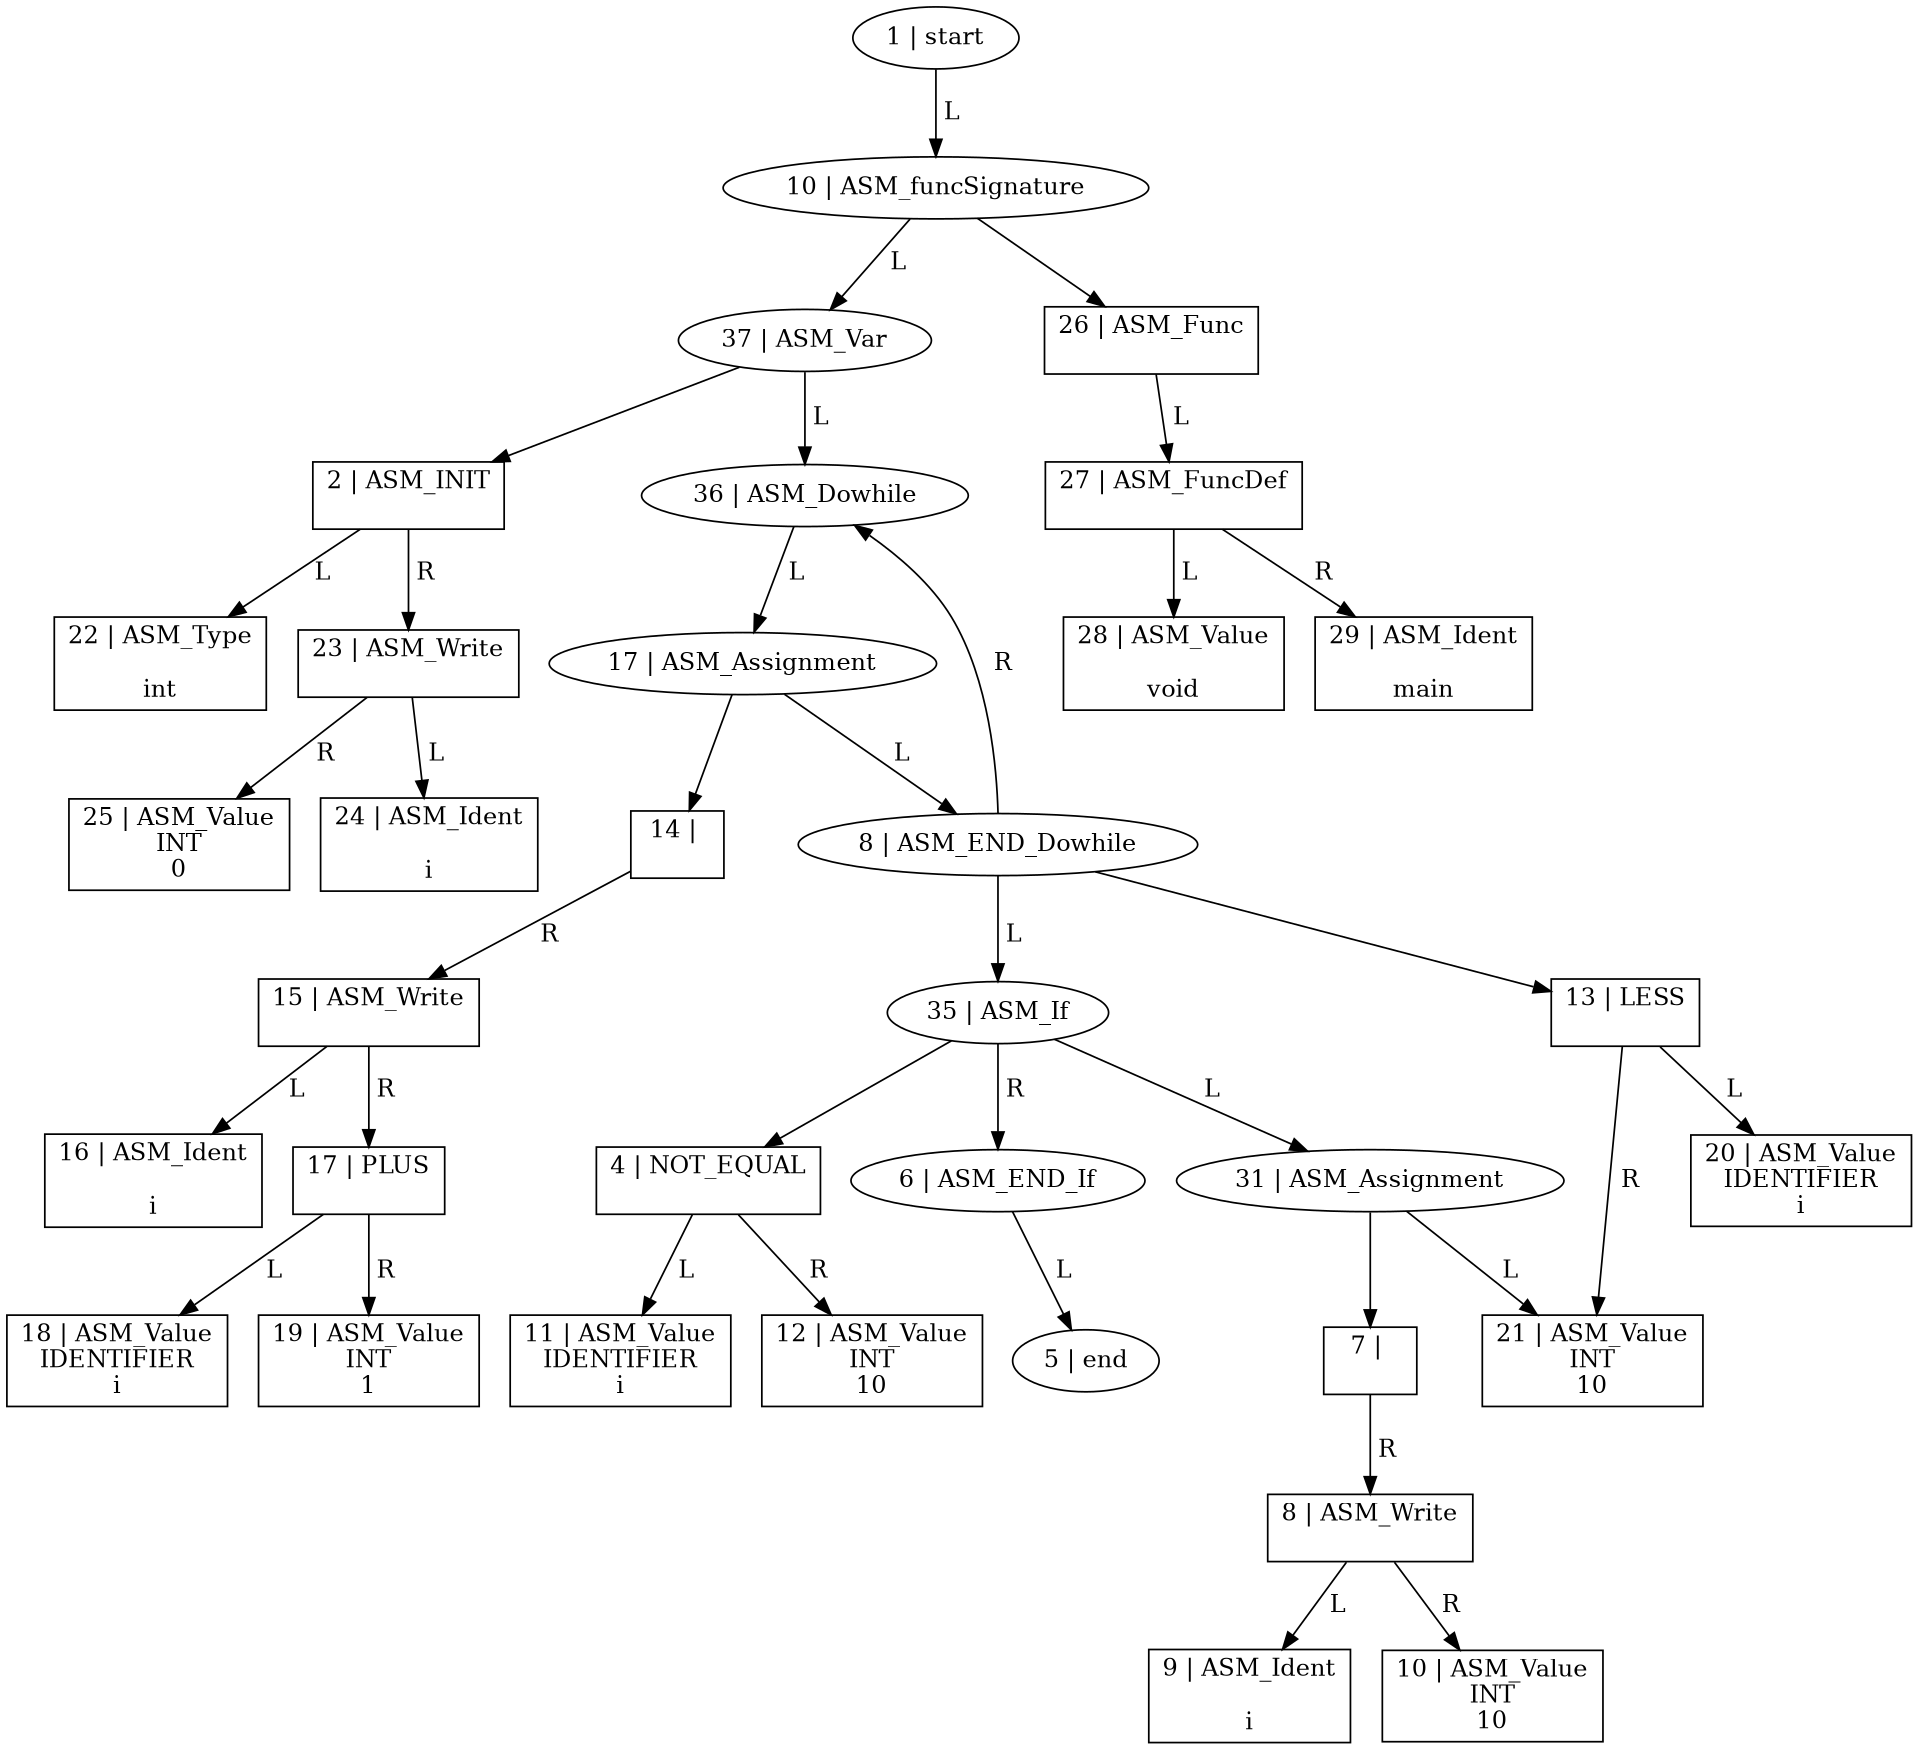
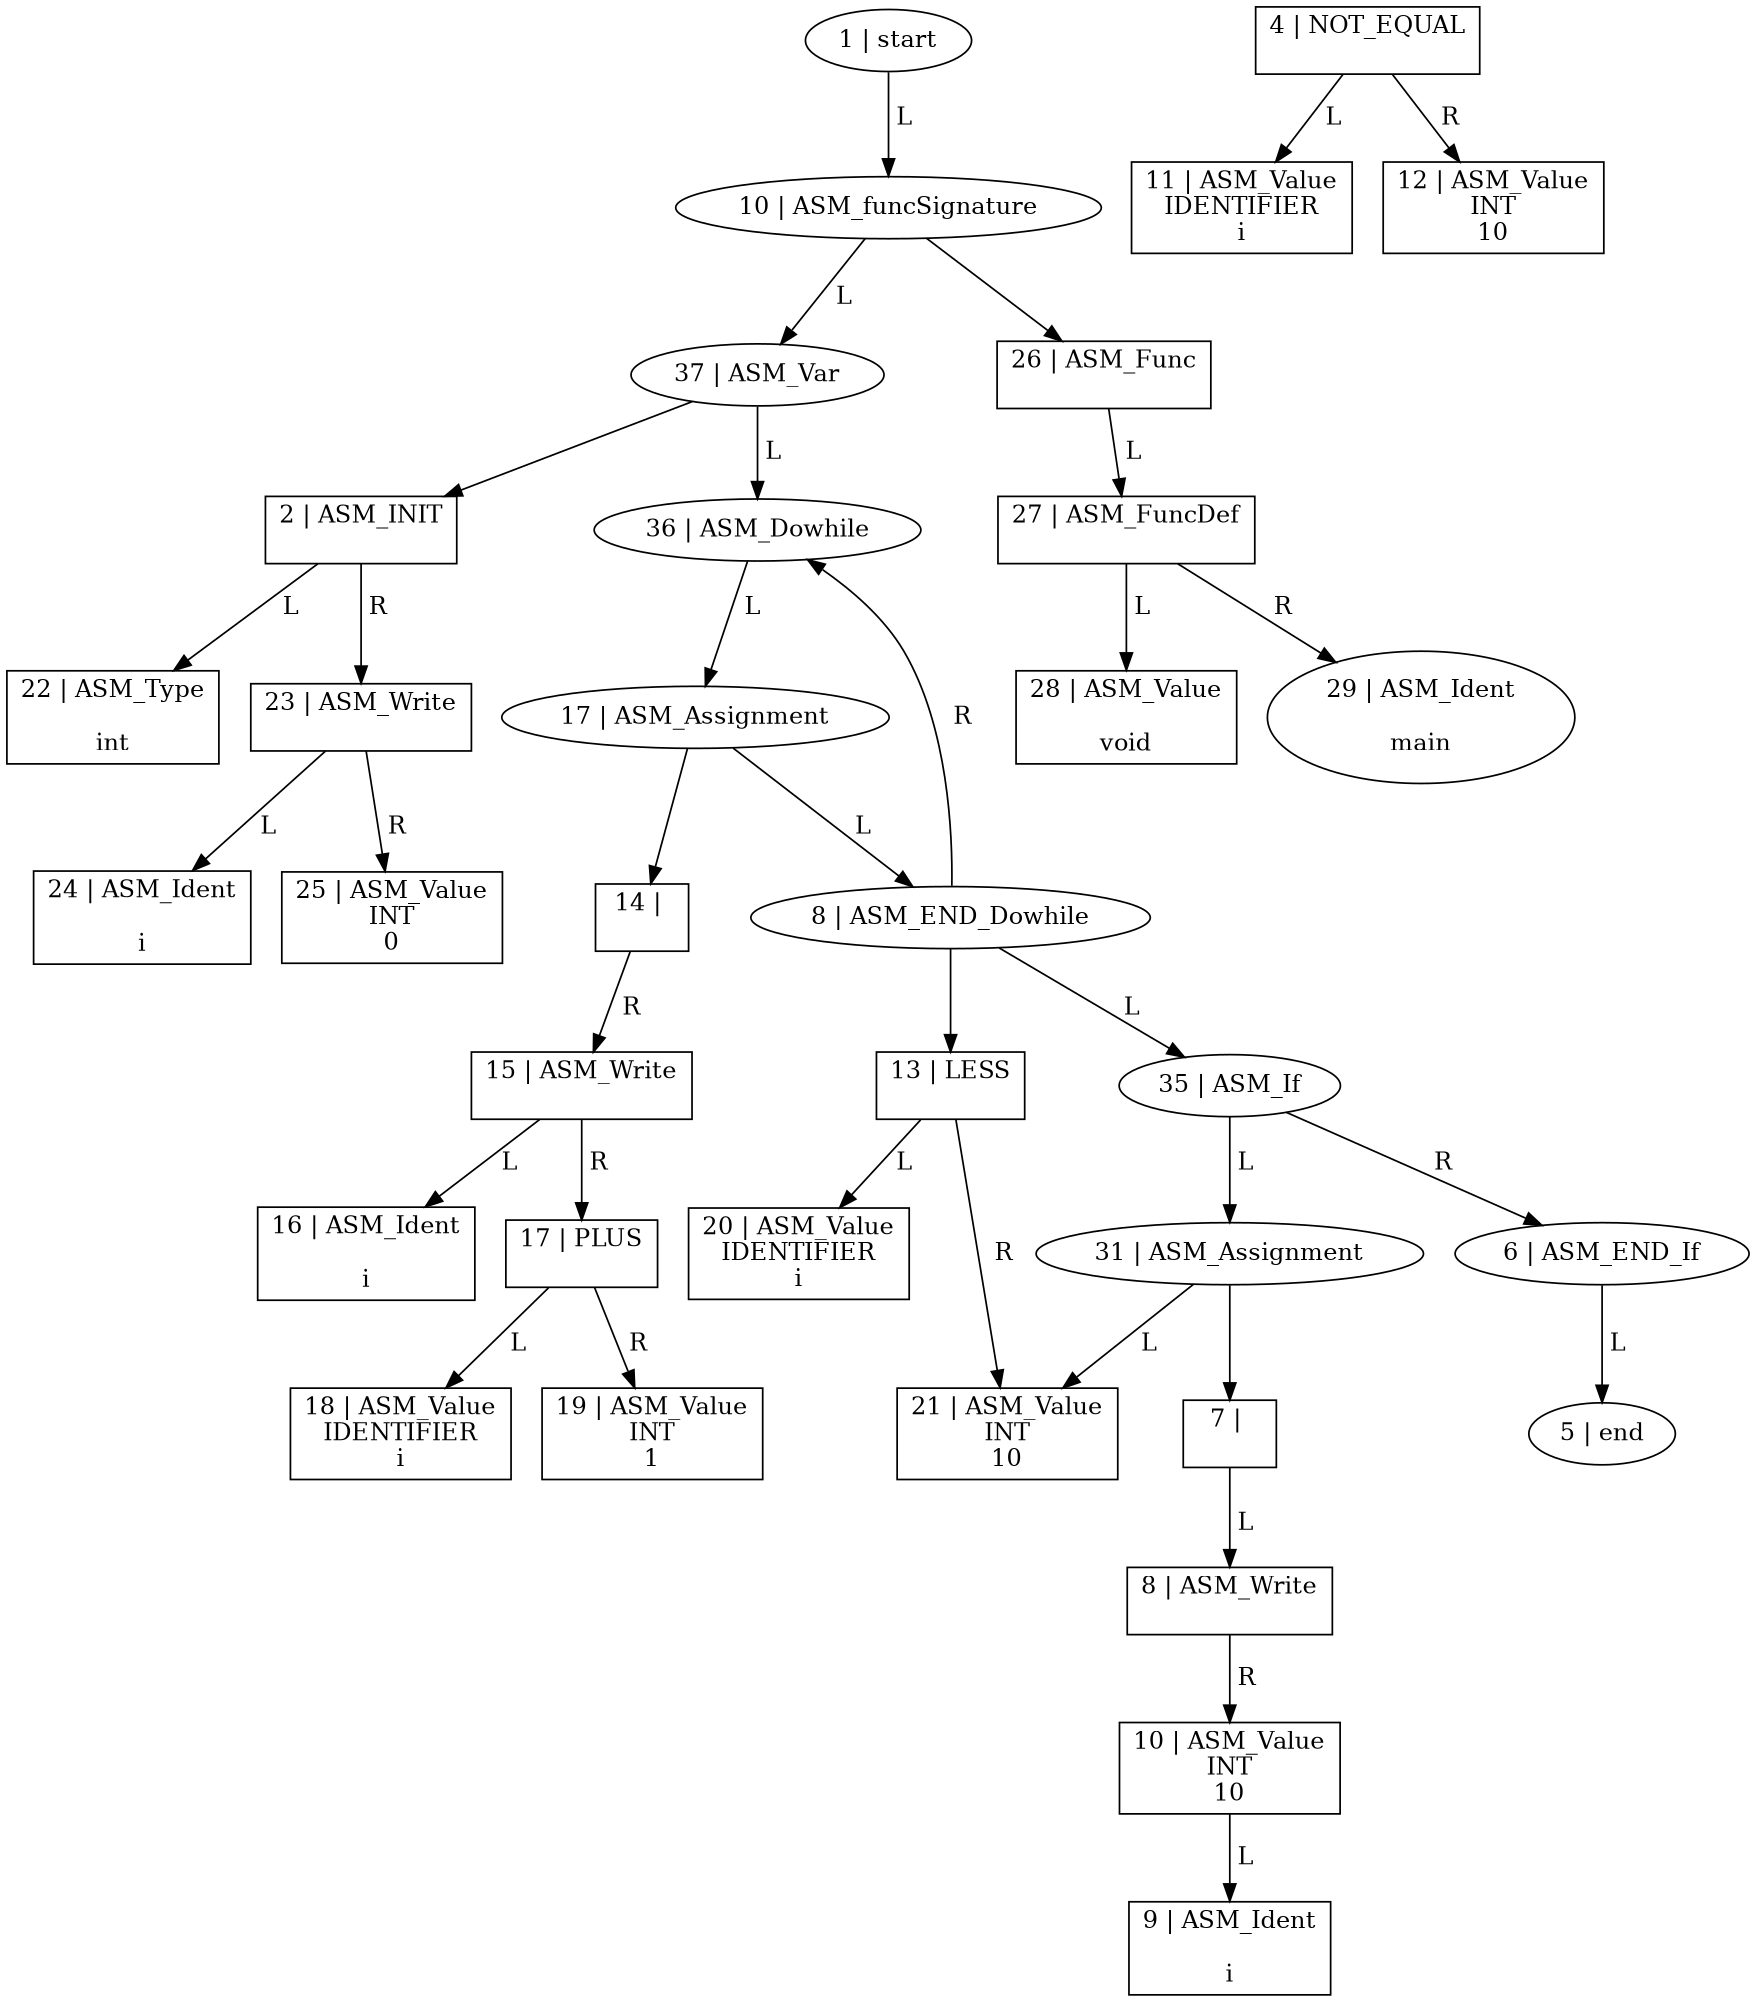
node "29 | ASM_Ident main": shape box -> ellipse
edge "35 | ASM_If" -> "4 | NOT_EQUAL": removed
edge "7 |" -> "8 | ASM_Write": label " R " -> " L "
edge "8 | ASM_Write" -> "9 | ASM_Ident i": now "10 | ASM_Value INT 10" -> "9 | ASM_Ident i"
